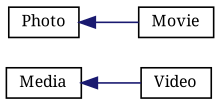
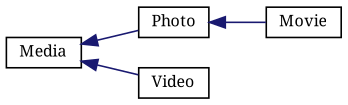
edge "Photo" -> "Media": added
